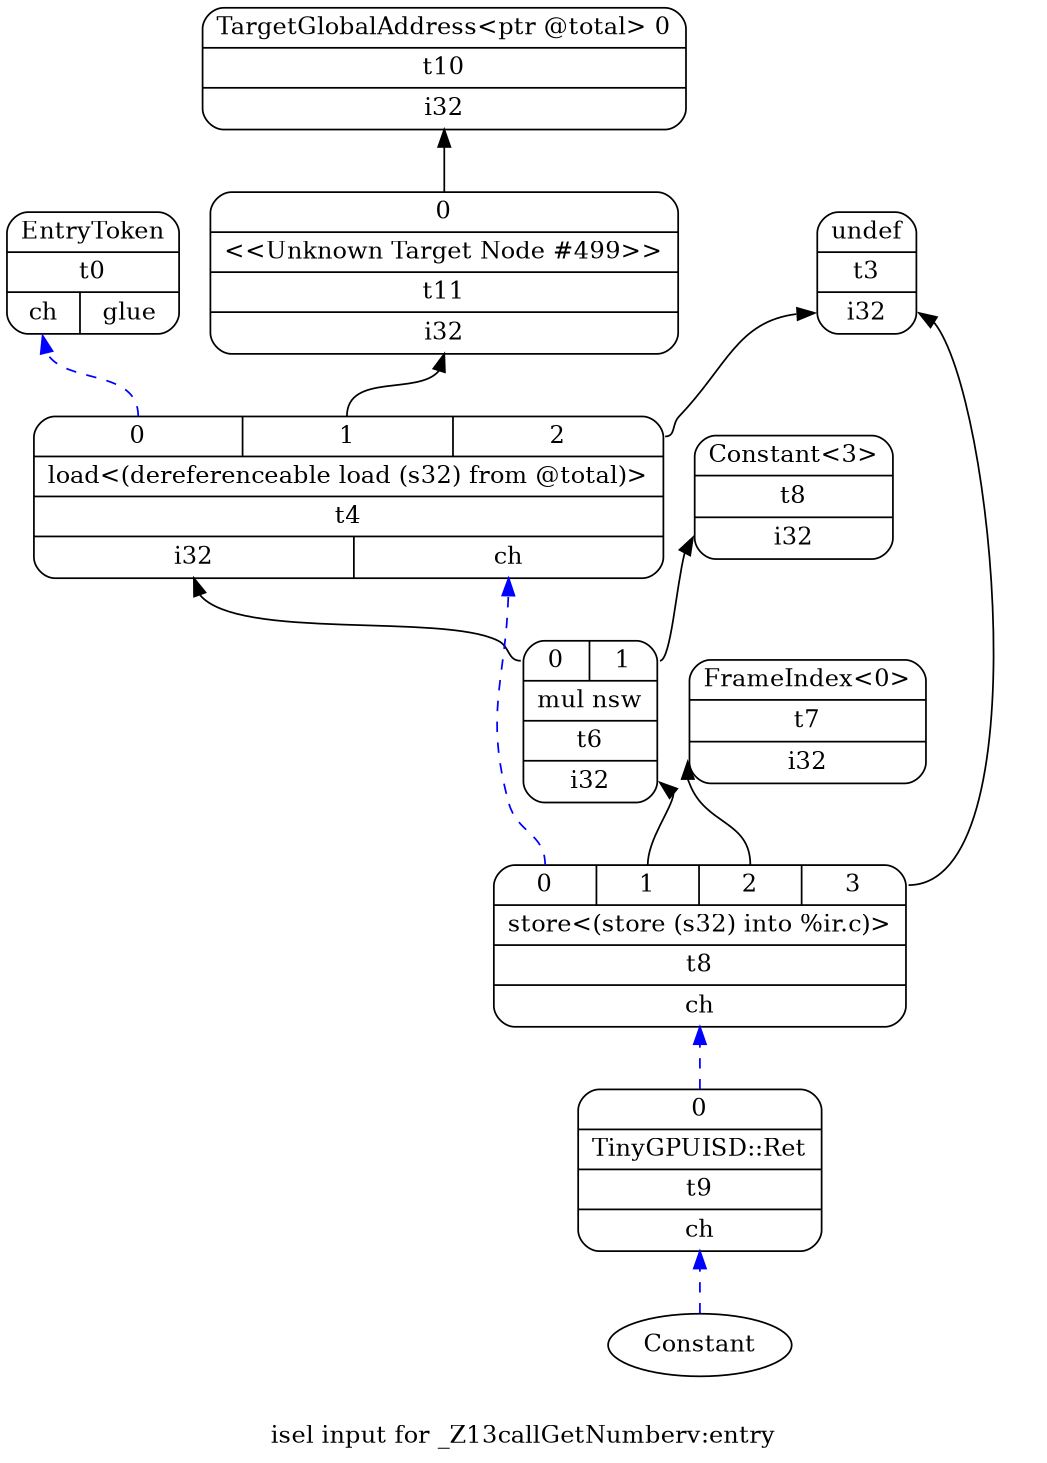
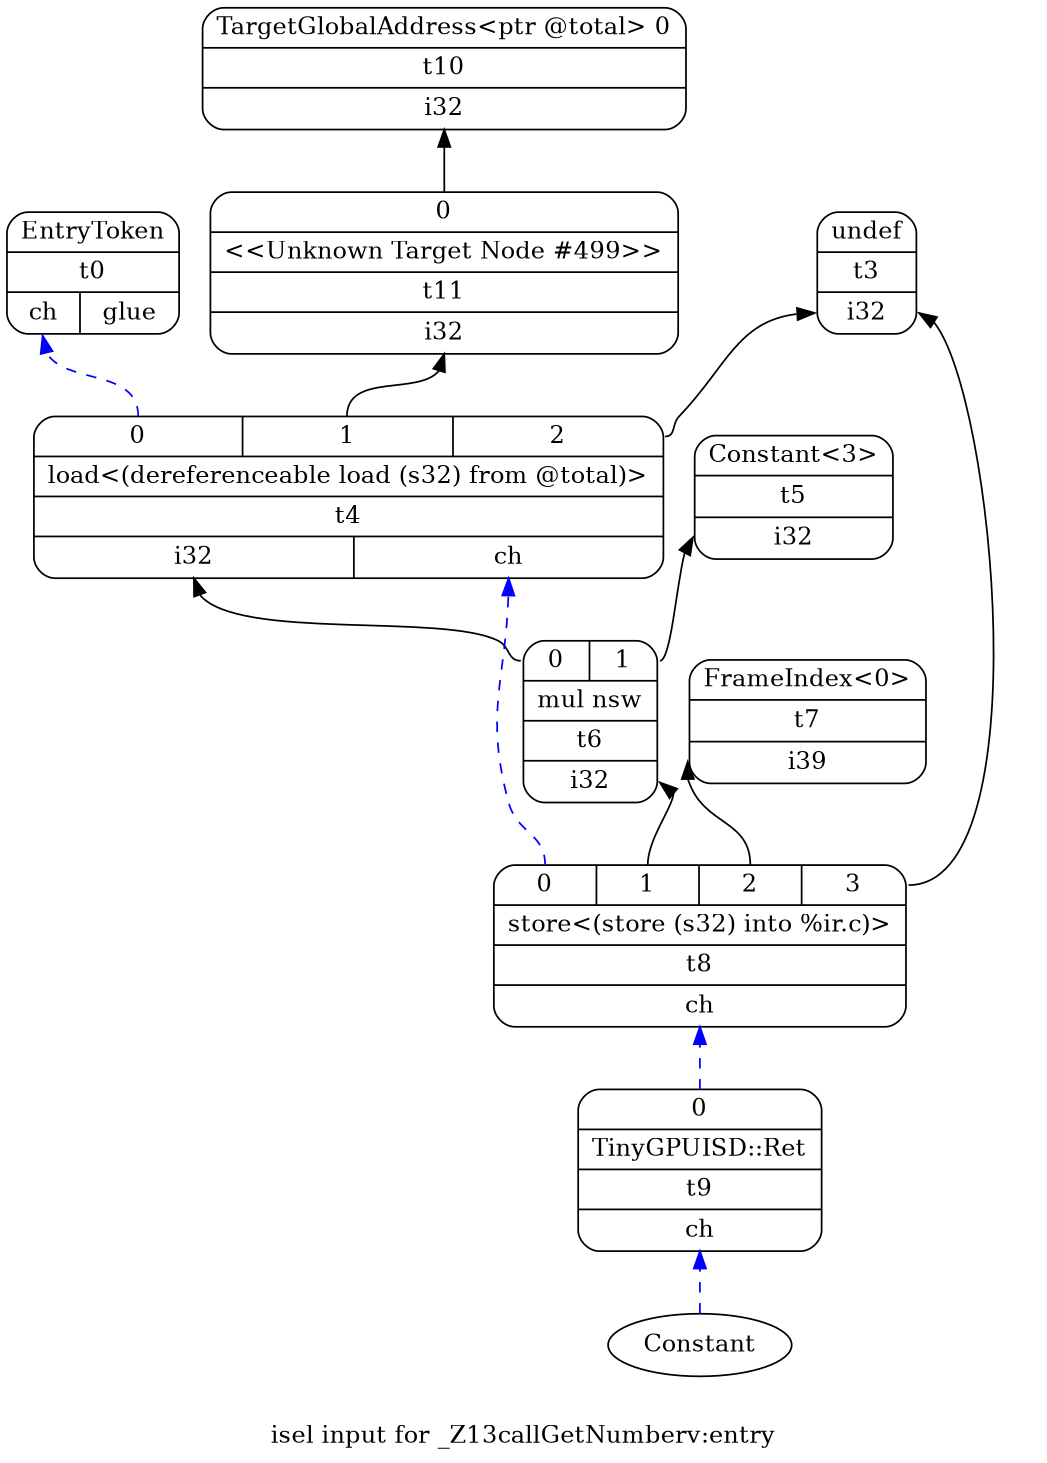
node "Constant<3>": text "t8" -> "t5"
node "FrameIndex<0>": text "i32" -> "i39"
